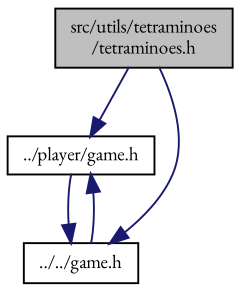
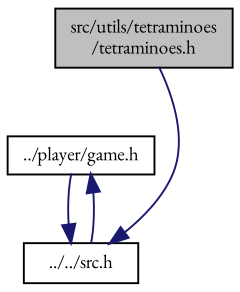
edge "src/utils/tetraminoes /tetraminoes.h" -> "../player/game.h": removed
node "../../game.h": label "../../game.h" -> "../../src.h"
